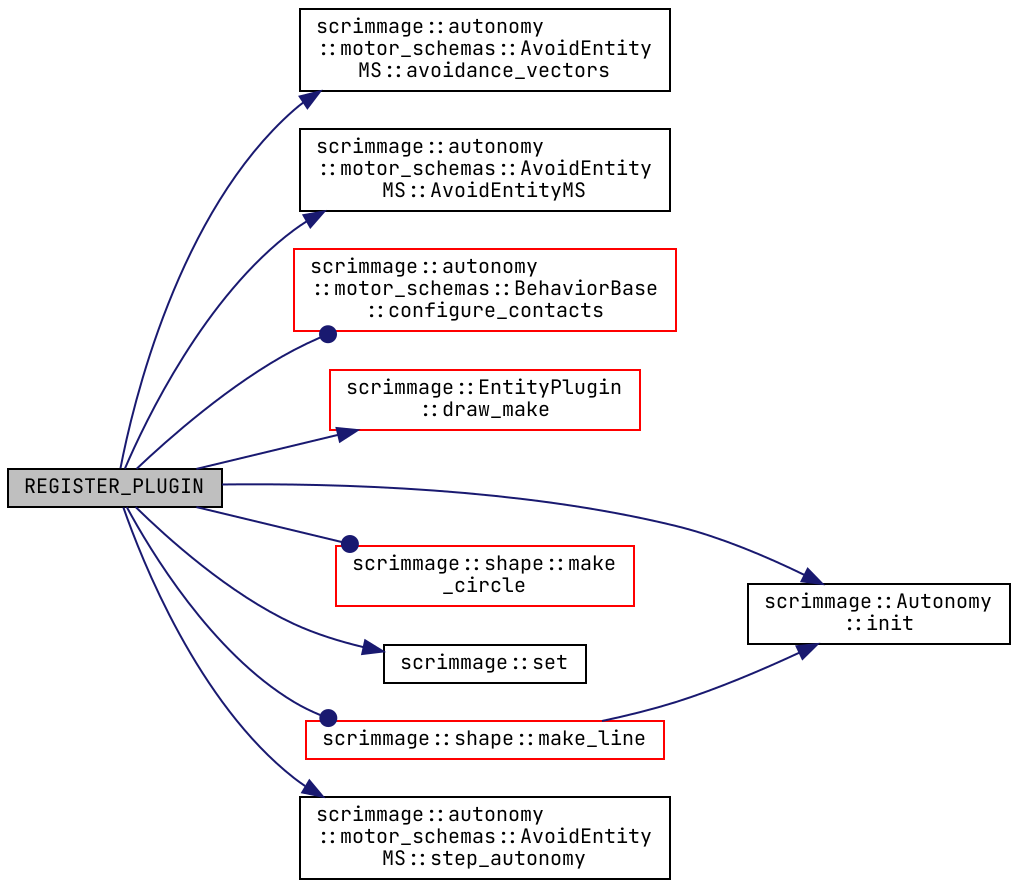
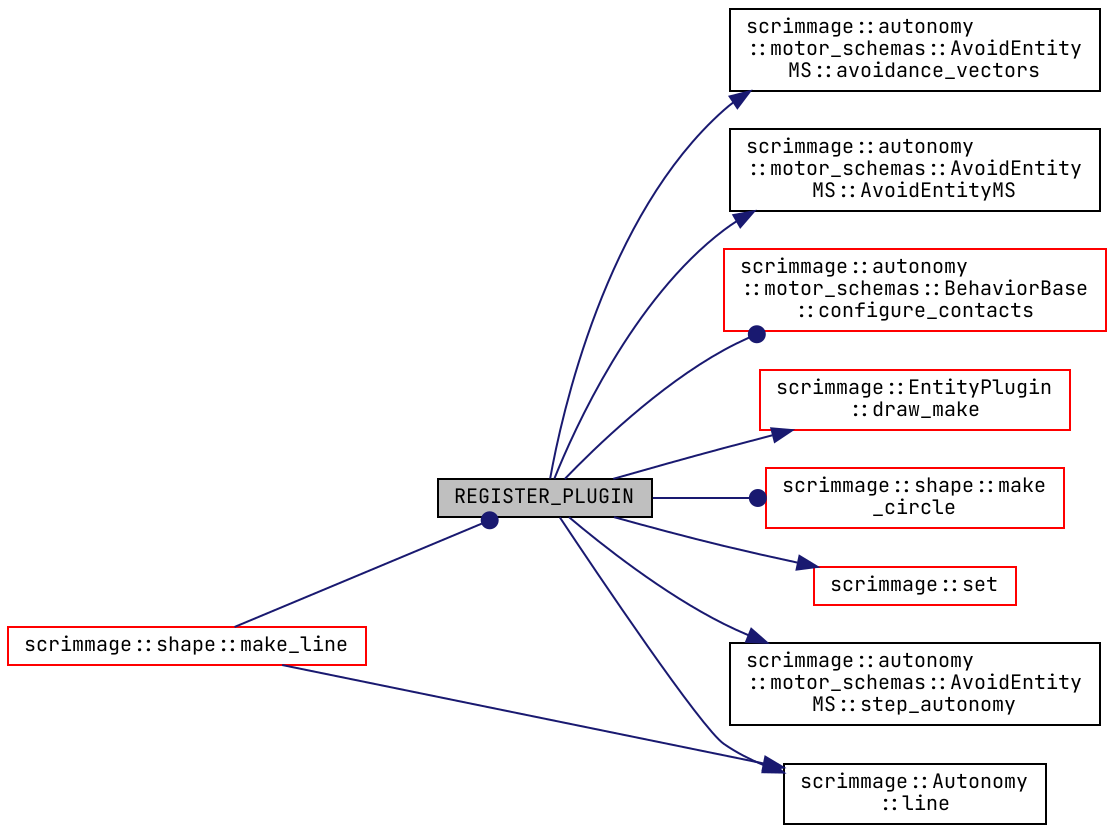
node "scrimmage::Autonomy ::init": label "scrimmage::Autonomy ::init" -> "scrimmage::Autonomy ::line"
edge "REGISTER_PLUGIN" -> "scrimmage::shape::make_line": reversed
node "scrimmage::set": color black -> red
